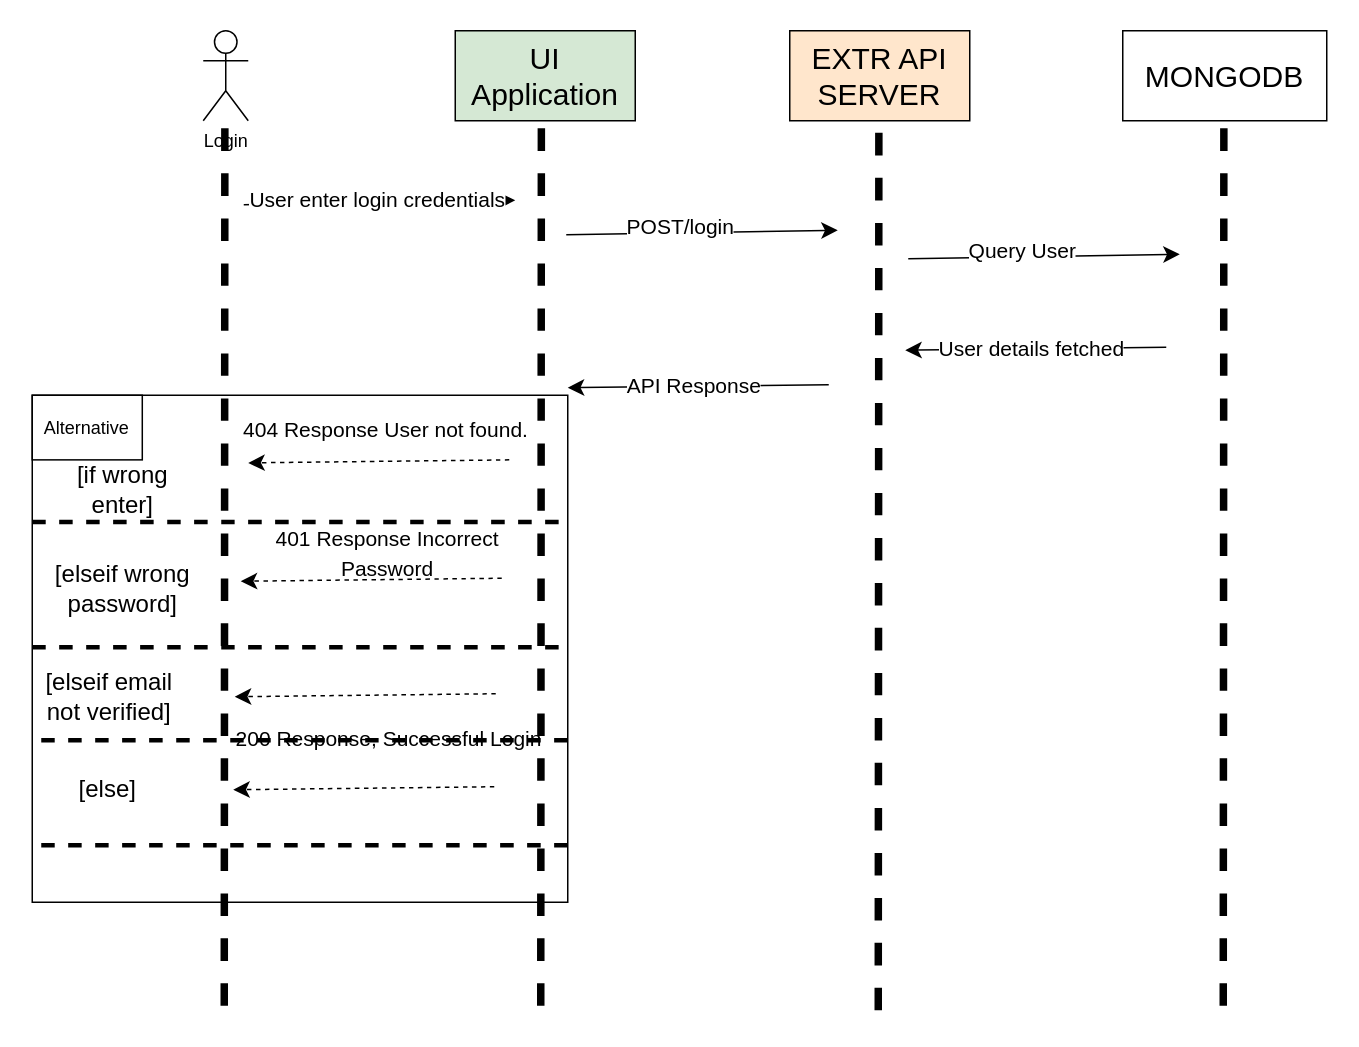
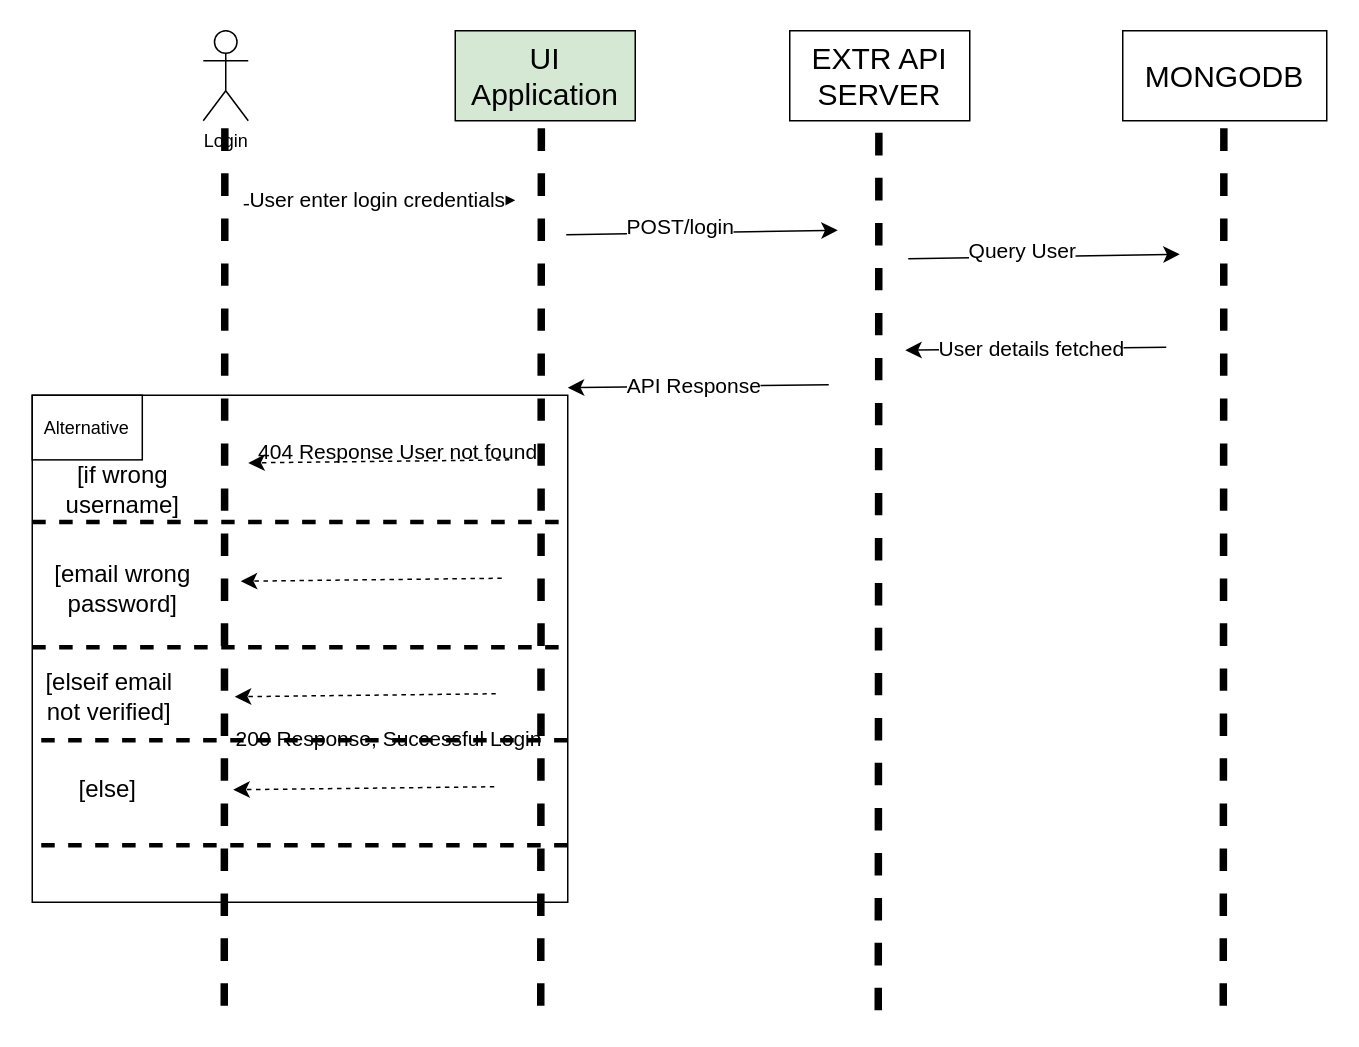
node "EXTR API SERVER": fillcolor #ffe6cc -> #ffffff
node "404 Response User not found.": moved (386, 428) -> (401, 450)
node "[if wrong enter]": label "[if wrong enter]" -> "[if wrong username]"
node "401 Response Incorrect Password": removed
node "[elseif wrong password]": label "[elseif wrong password]" -> "[email wrong password]"
